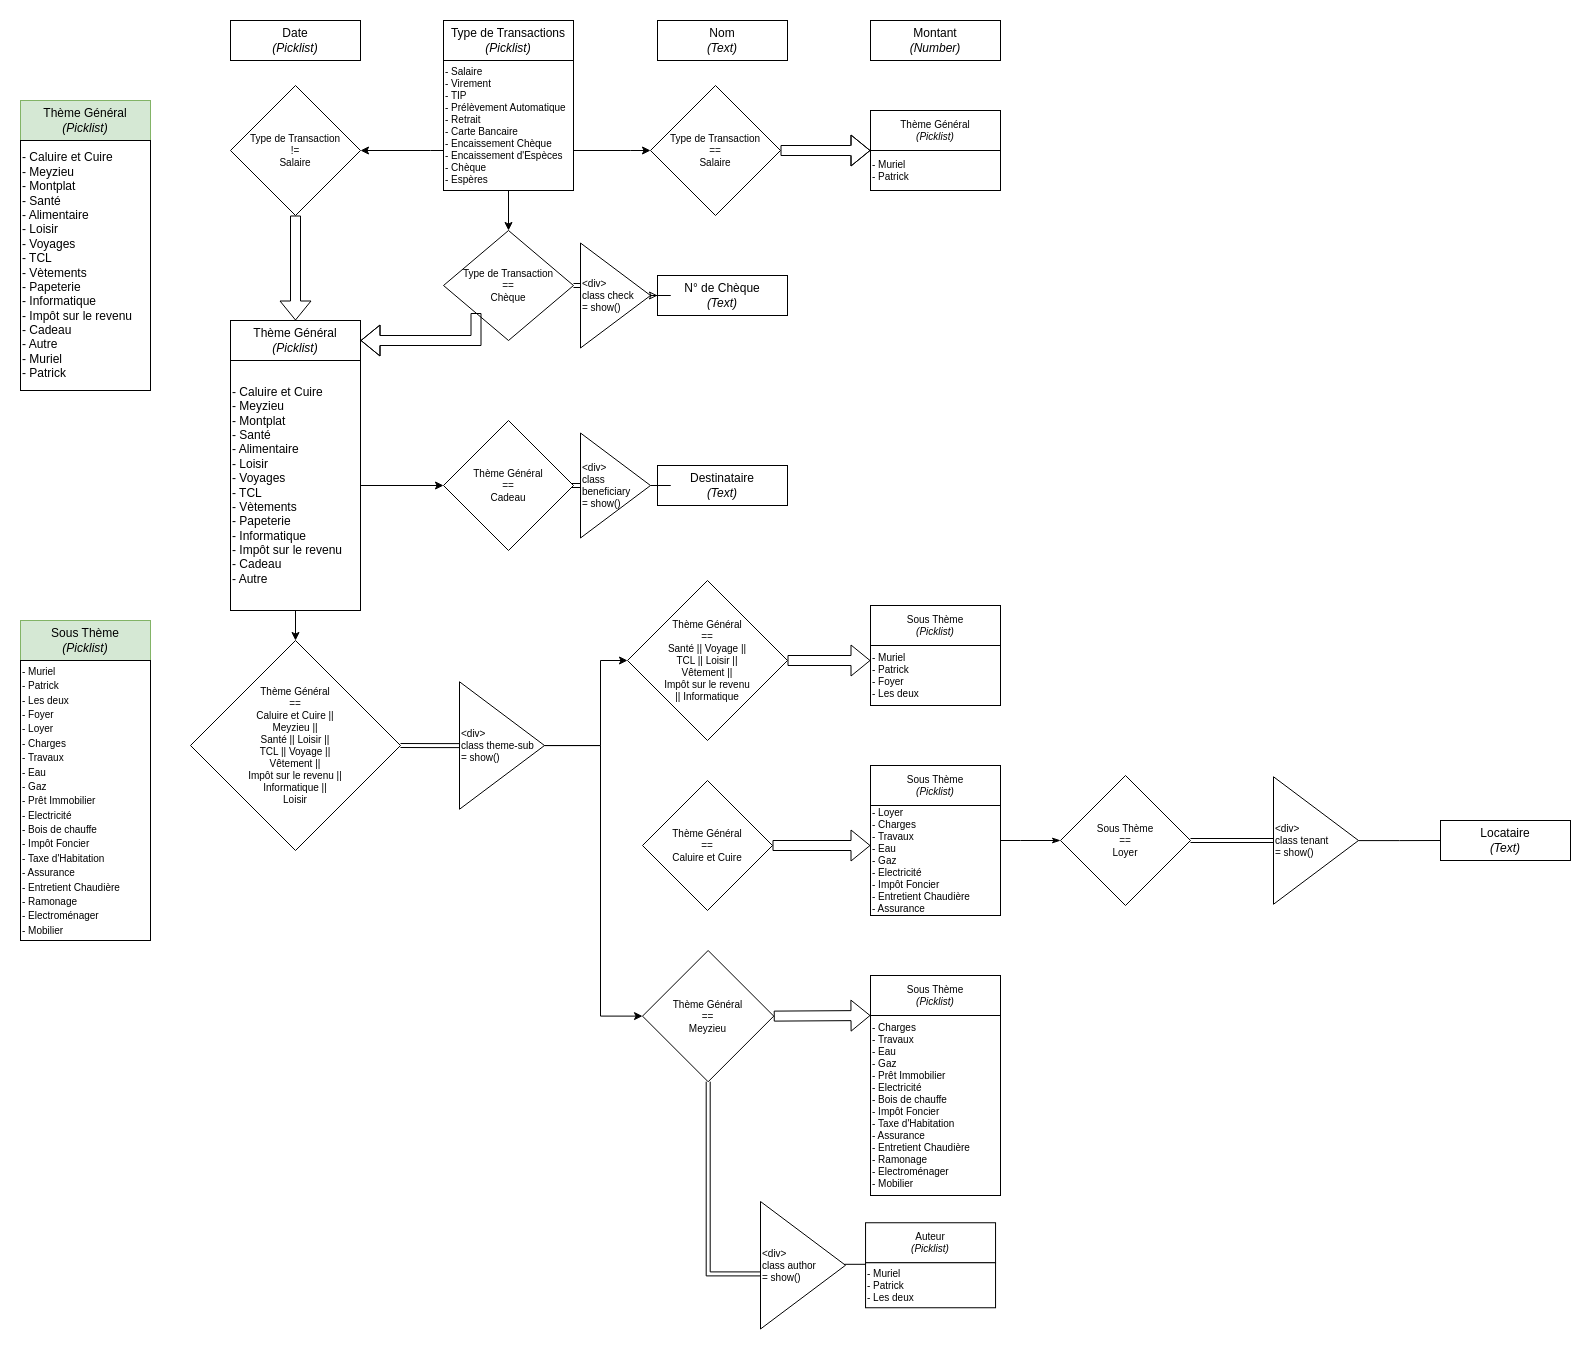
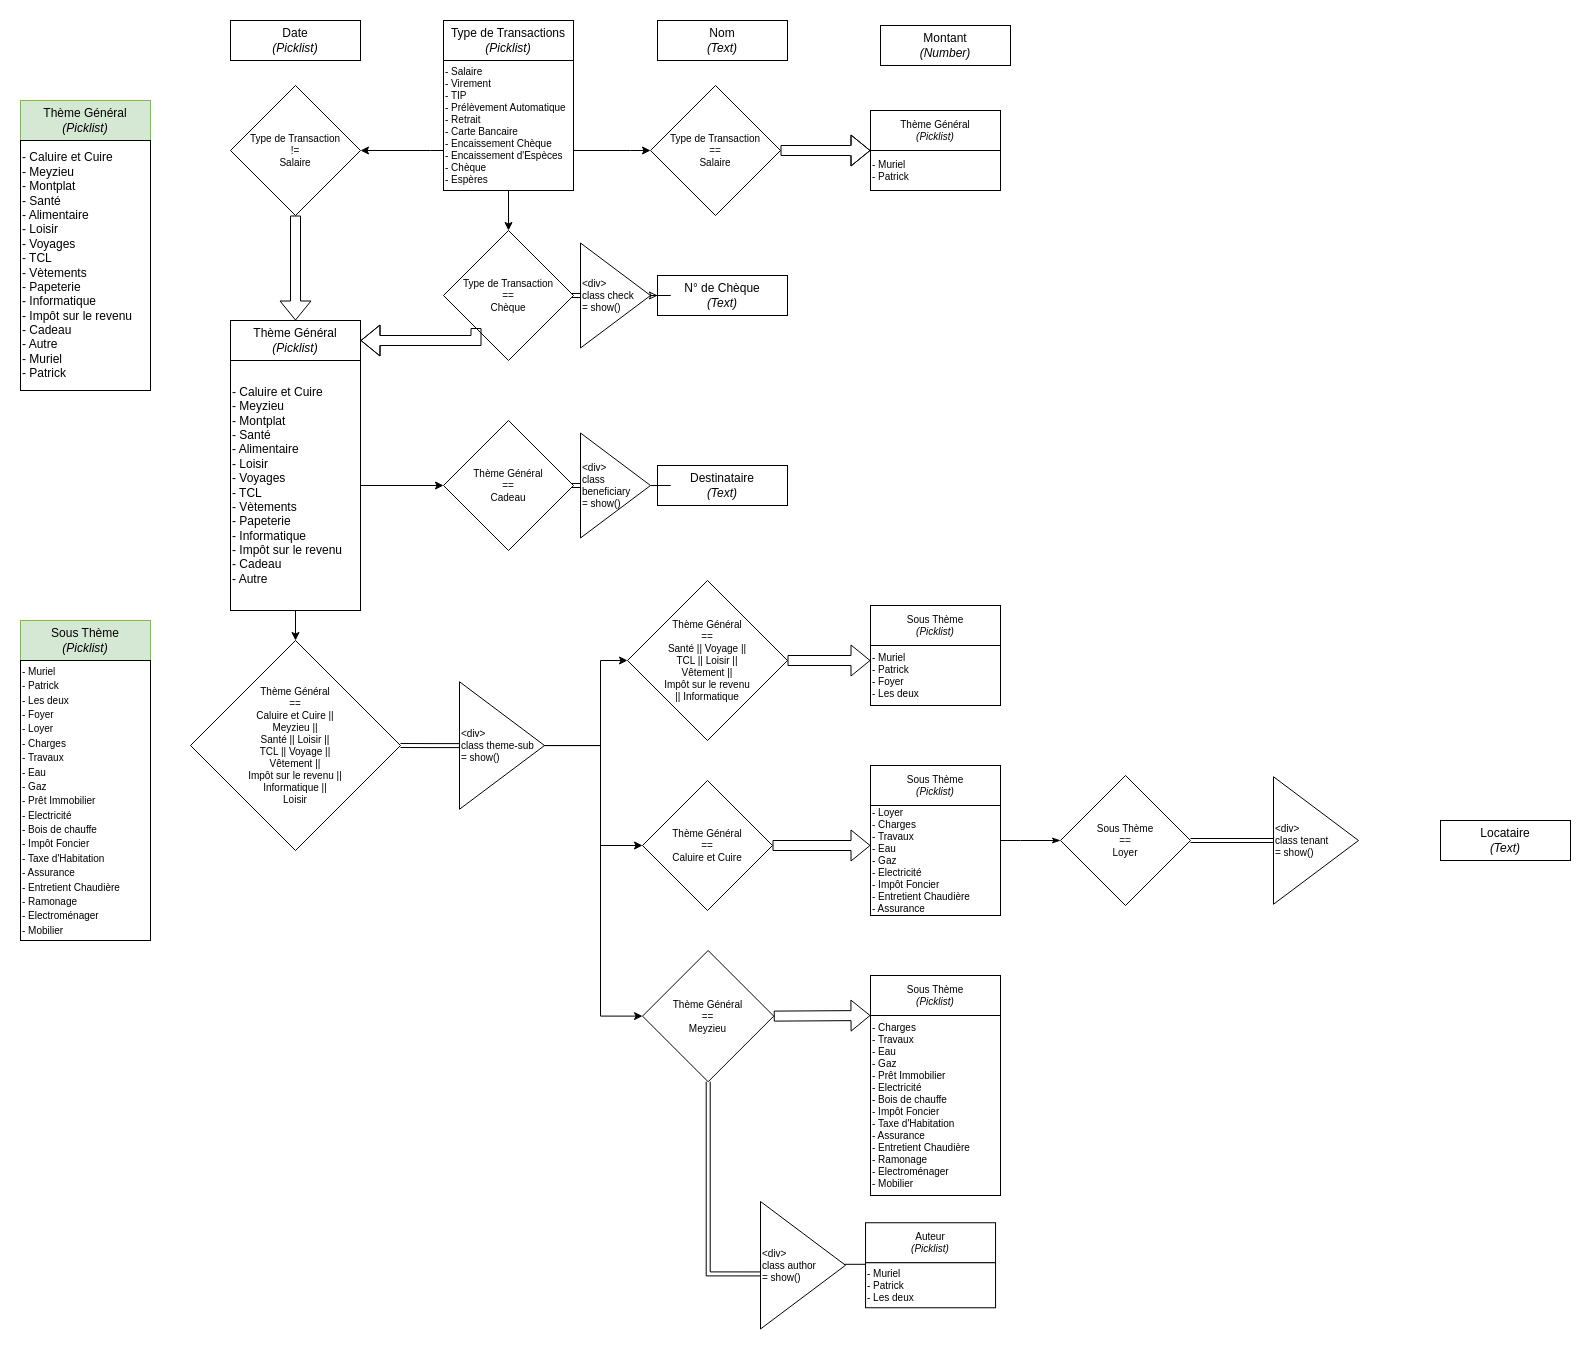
node "Montant (Number)": moved (936, 41) -> (946, 46)
node "Type de Transaction == Chèque": size 130x110 -> 130x130
edge "<div> class tenant = show()" -- "Locataire (Text)": removed
edge "<div> class theme-sub = show()" -> "Thème Général == Caluire et Cuire": added
